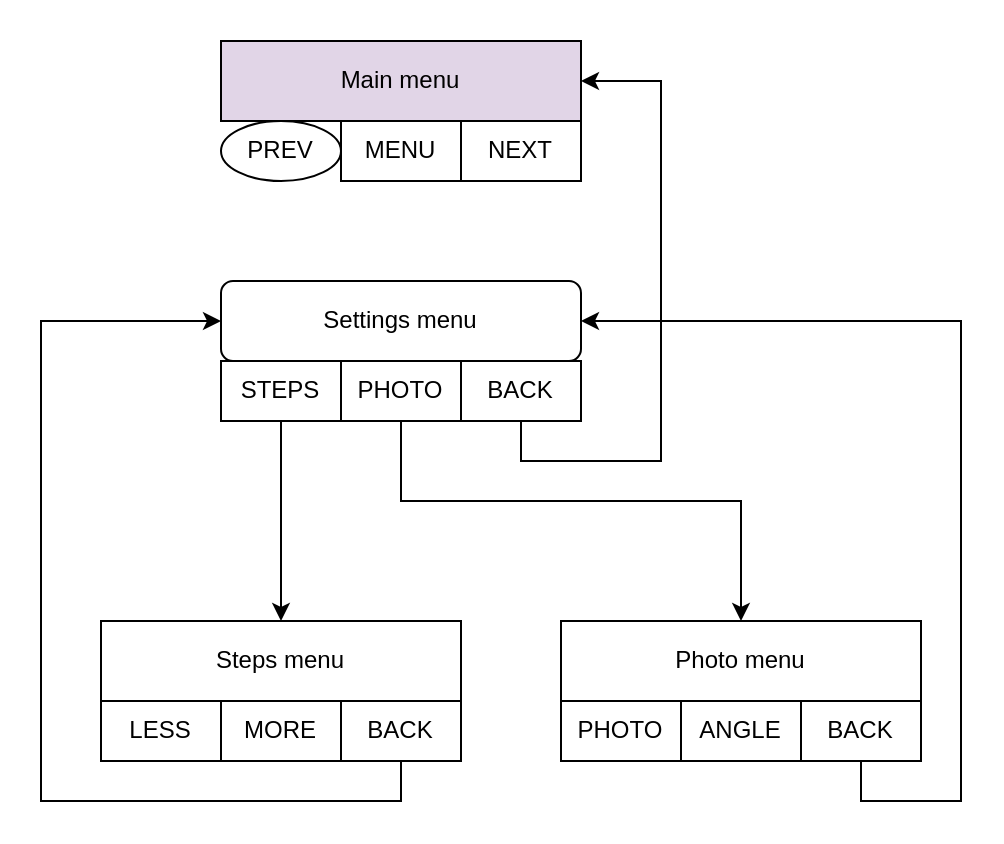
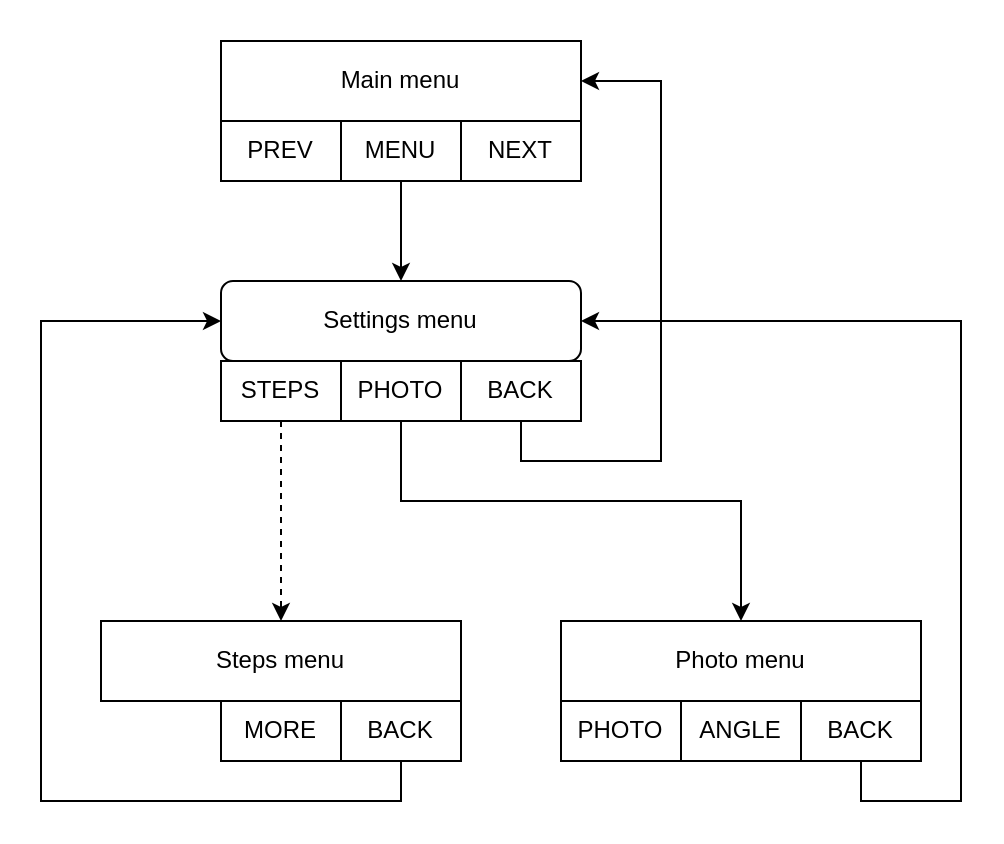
node "Main menu": fillcolor #e1d5e7 -> #ffffff
node "PREV": shape ellipse -> rectangle
edge "MENU" -> "Settings menu": added
edge "STEPS" -> "Steps menu": style solid -> dashed
node "LESS": removed
